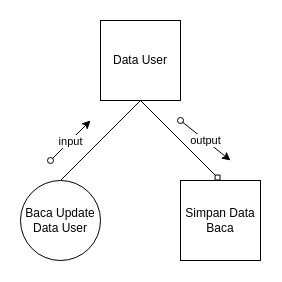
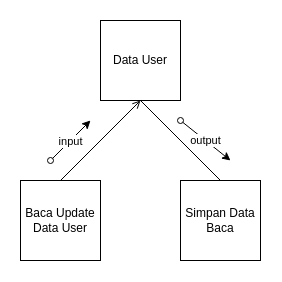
edge "Data User" -- "Baca Update Data User": arrowhead none -> open
edge "Data User" -> "Simpan Data Baca": arrowhead diamond -> none
node "Baca Update Data User": shape ellipse -> rectangle
